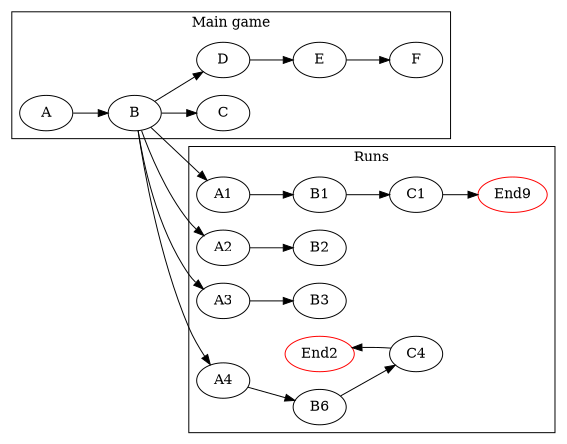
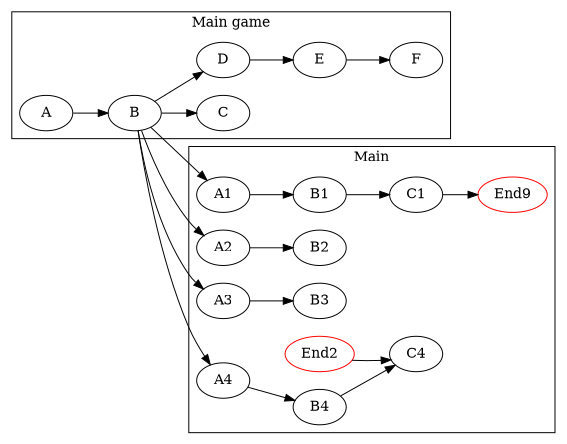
cluster "Runs": label "Runs" -> "Main"
edge "C4" -> "End2": reversed
node "B6": label "B6" -> "B4"
